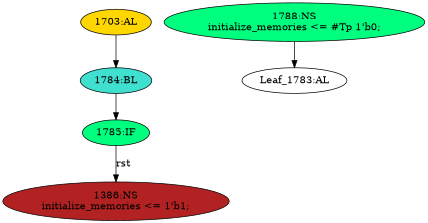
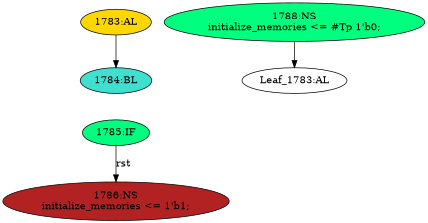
node "1703:AL": label "1703:AL" -> "1783:AL"
edge "1784:BL" -> "1785:IF": removed
node "1386:NS initialize_memories <= 1'b1;": label "1386:NS initialize_memories <= 1'b1;" -> "1786:NS initialize_memories <= 1'b1;"
